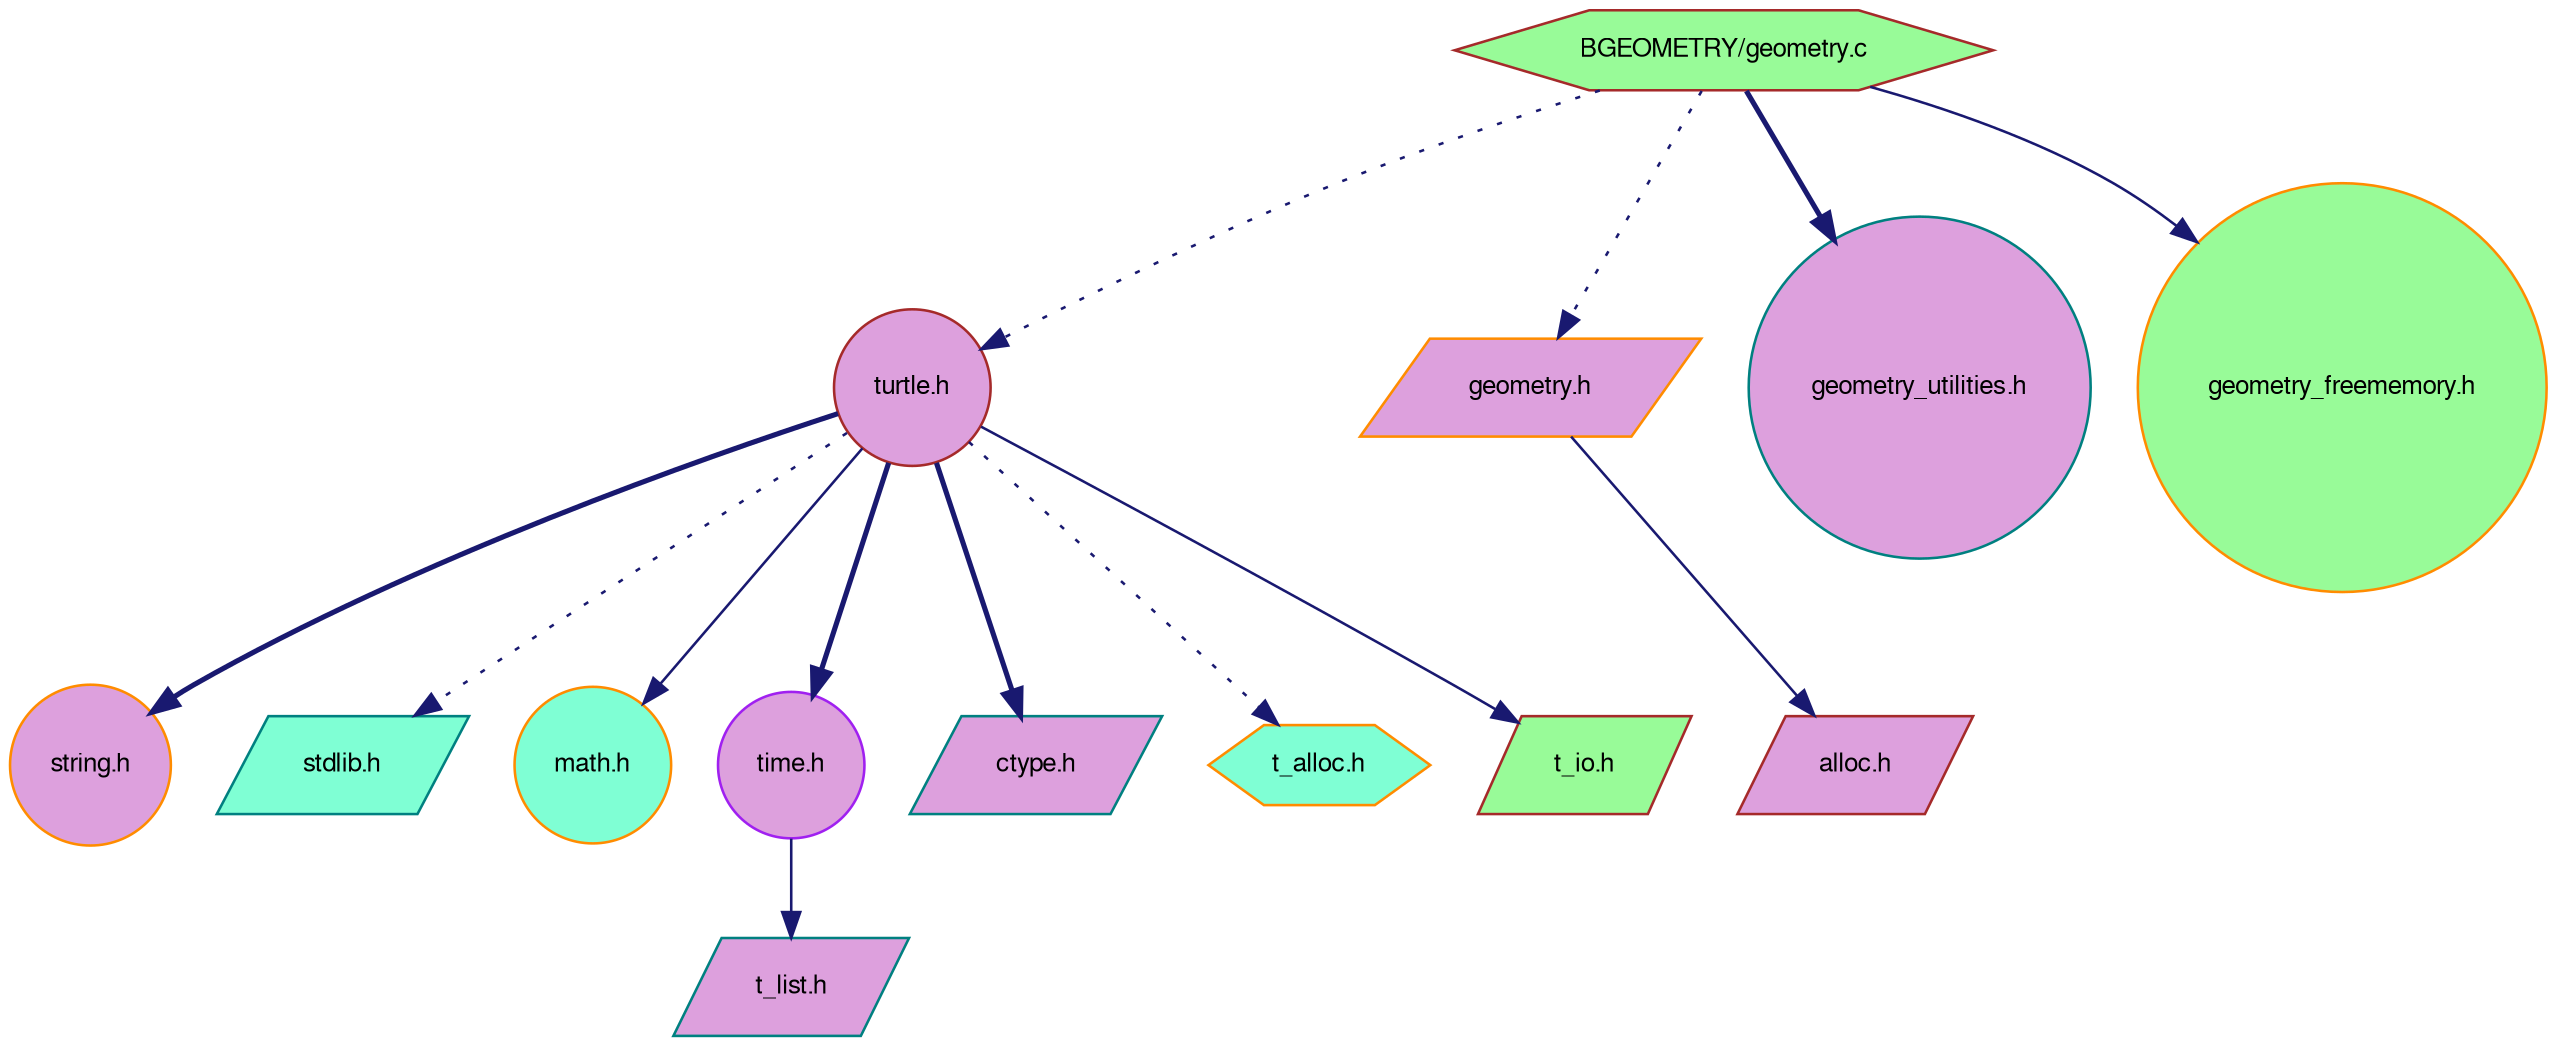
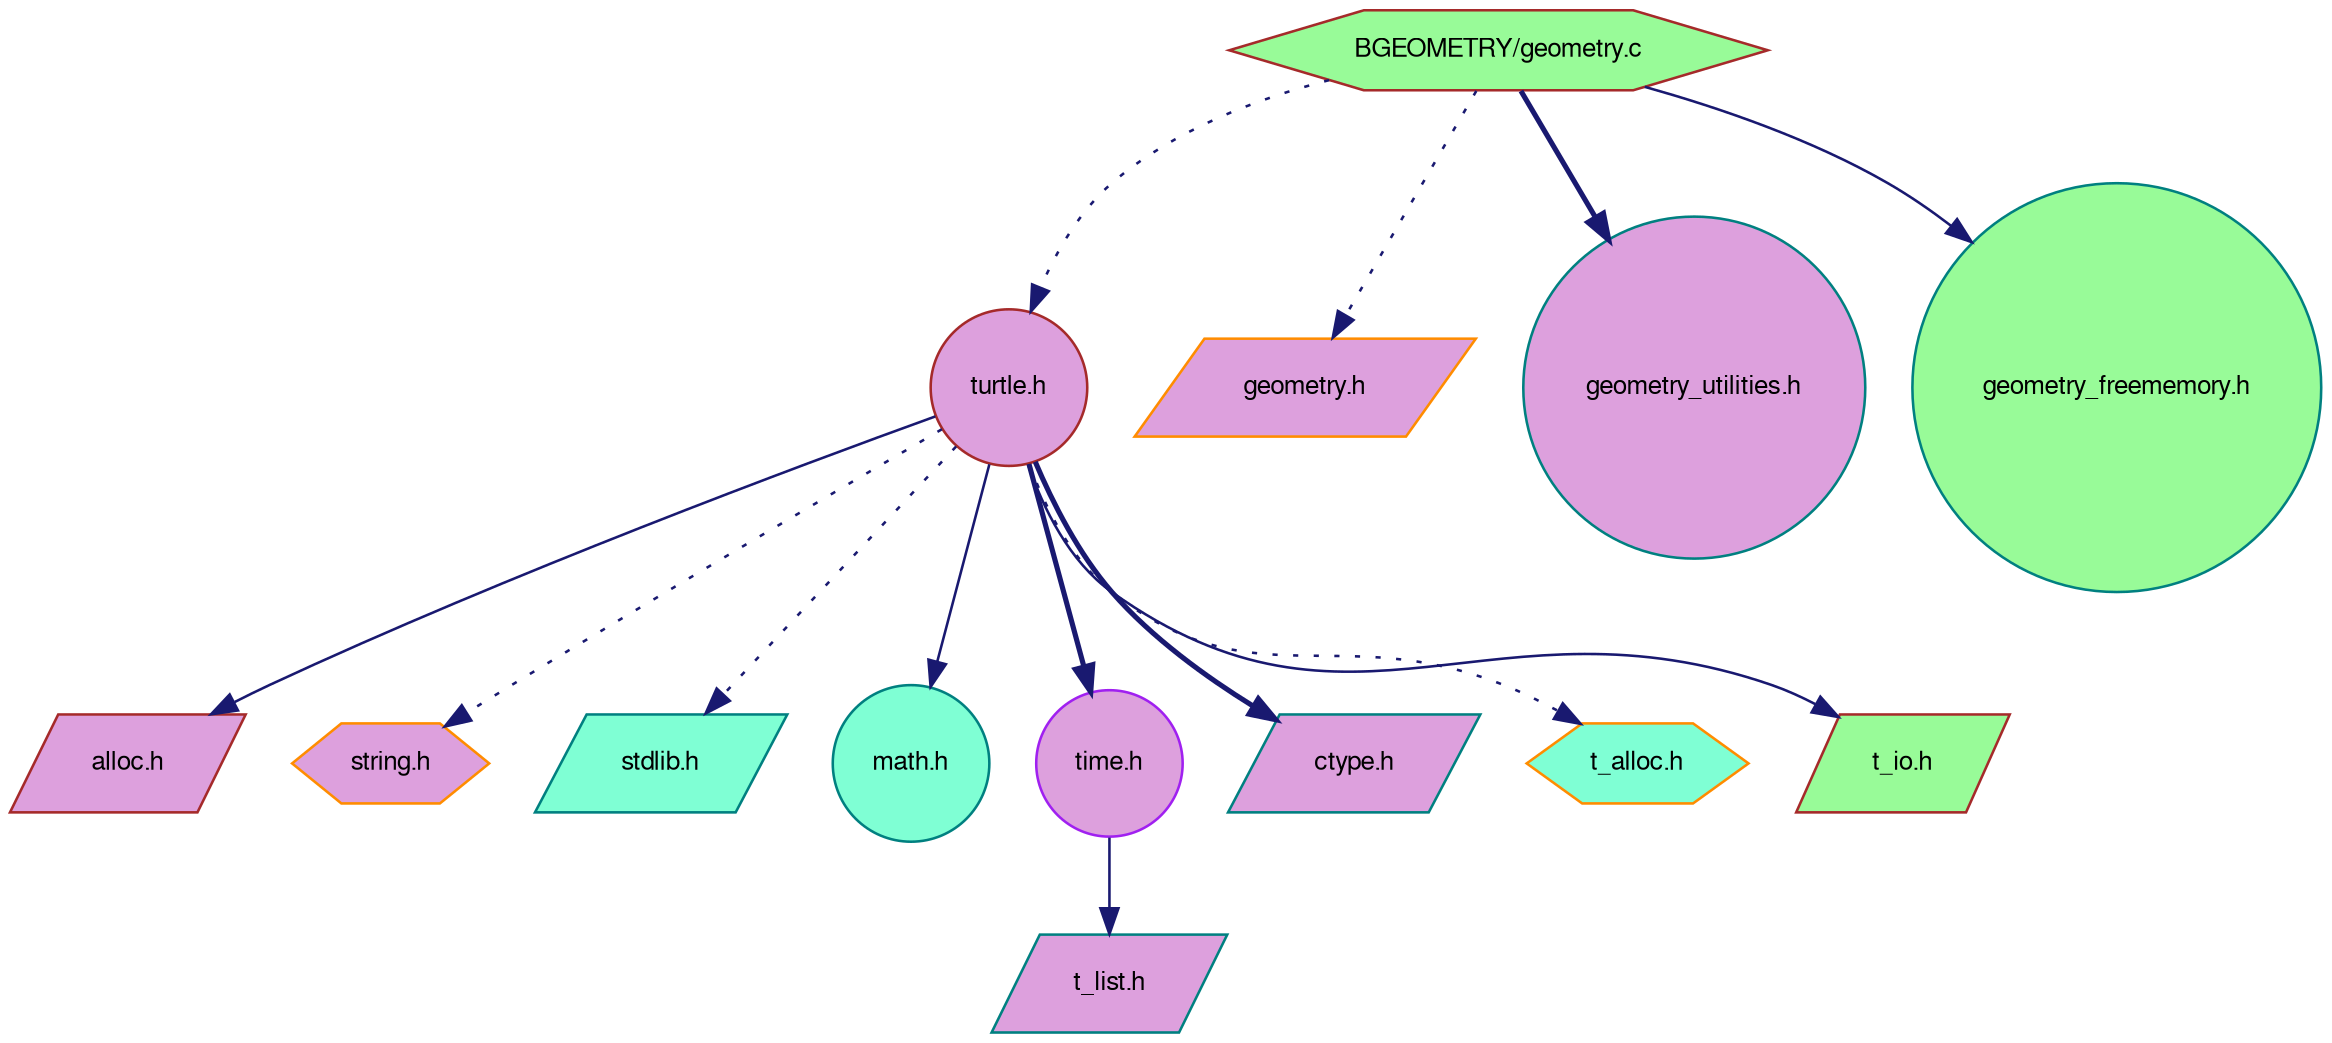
node "geometry_freememory.h": color darkorange -> teal
edge "turtle.h" -> "string.h": style bold -> dotted
edge "geometry.h" -> "alloc.h": now "turtle.h" -> "alloc.h"
node "string.h": shape circle -> hexagon
node "math.h": color darkorange -> teal
